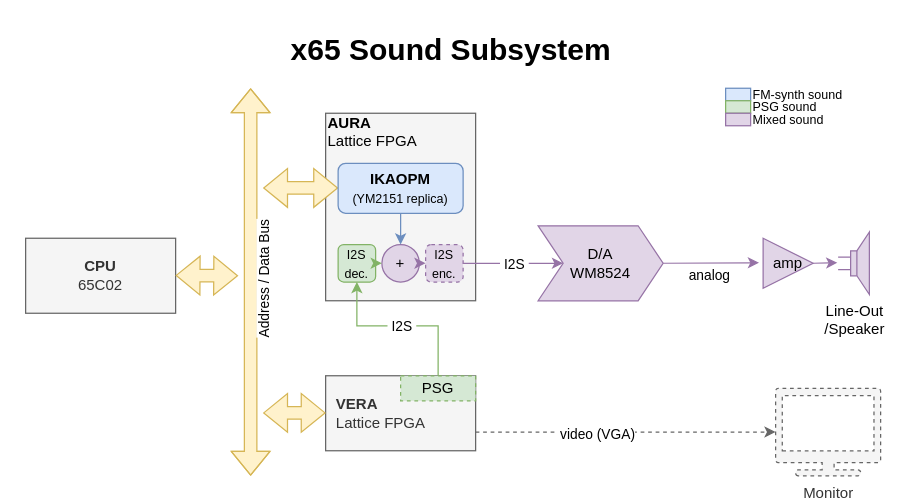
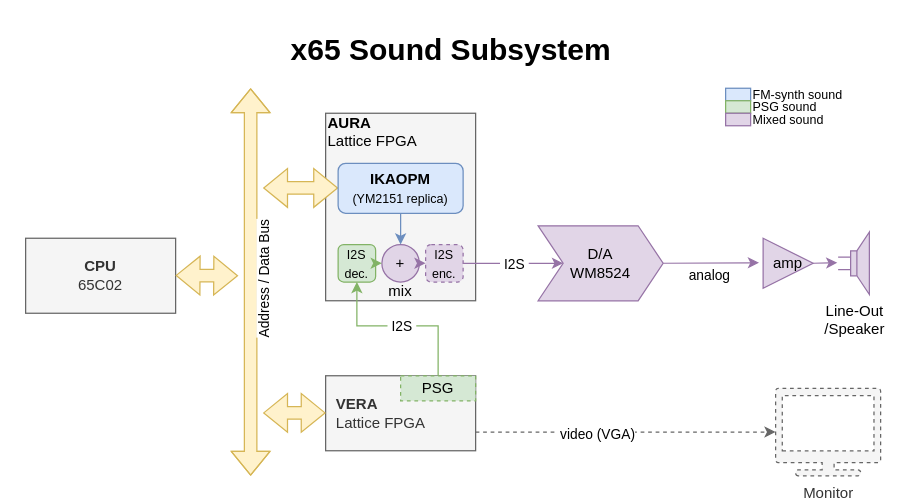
node "mix": added
